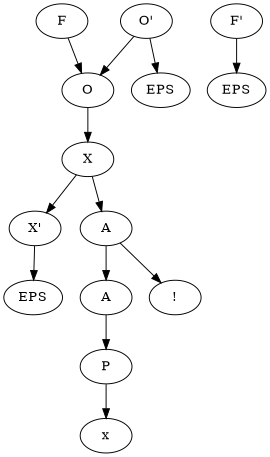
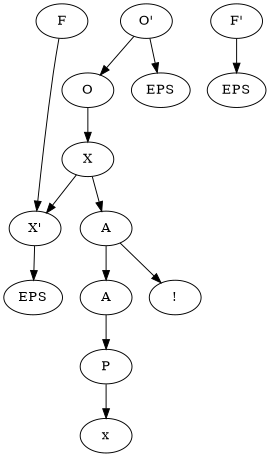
edge "F" -> "O": now "F" -> "X'"
